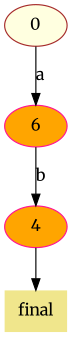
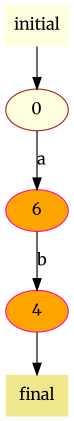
node "initial": added
